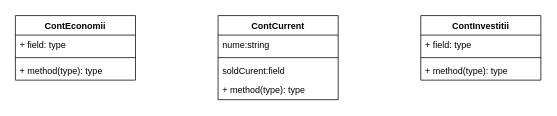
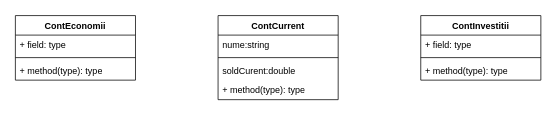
node "soldCurent:field": label "soldCurent:field" -> "soldCurent:double"
